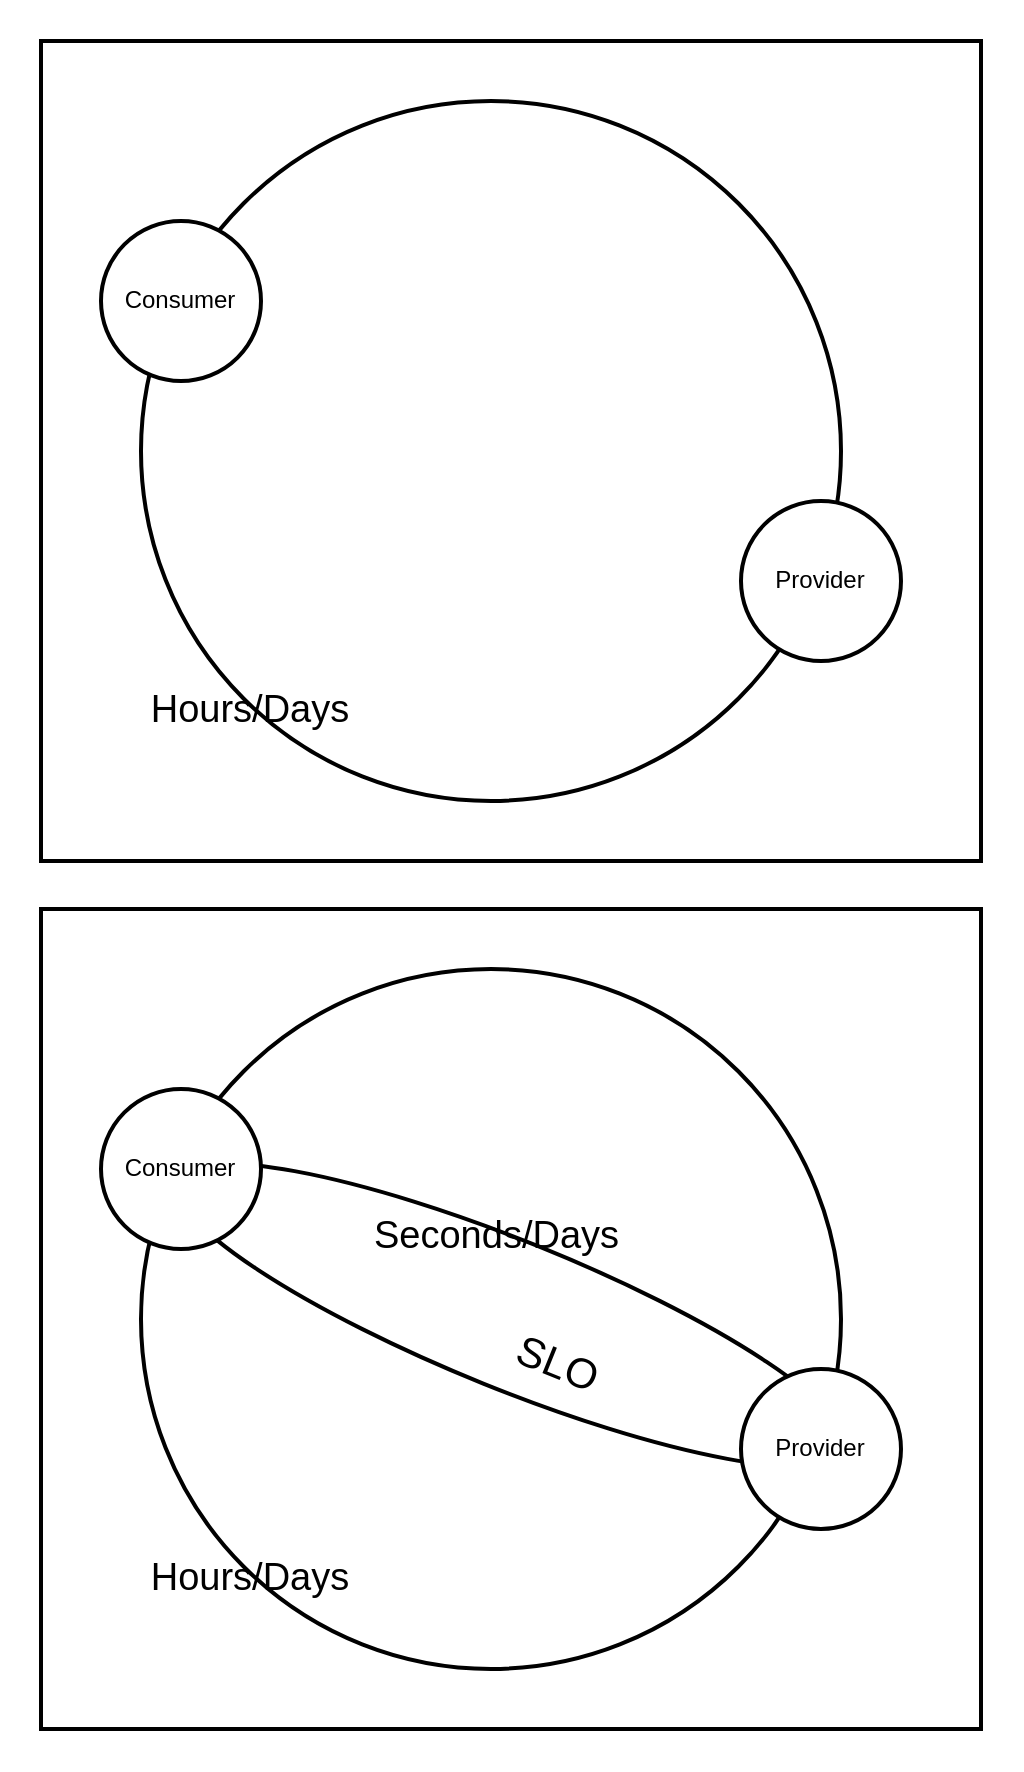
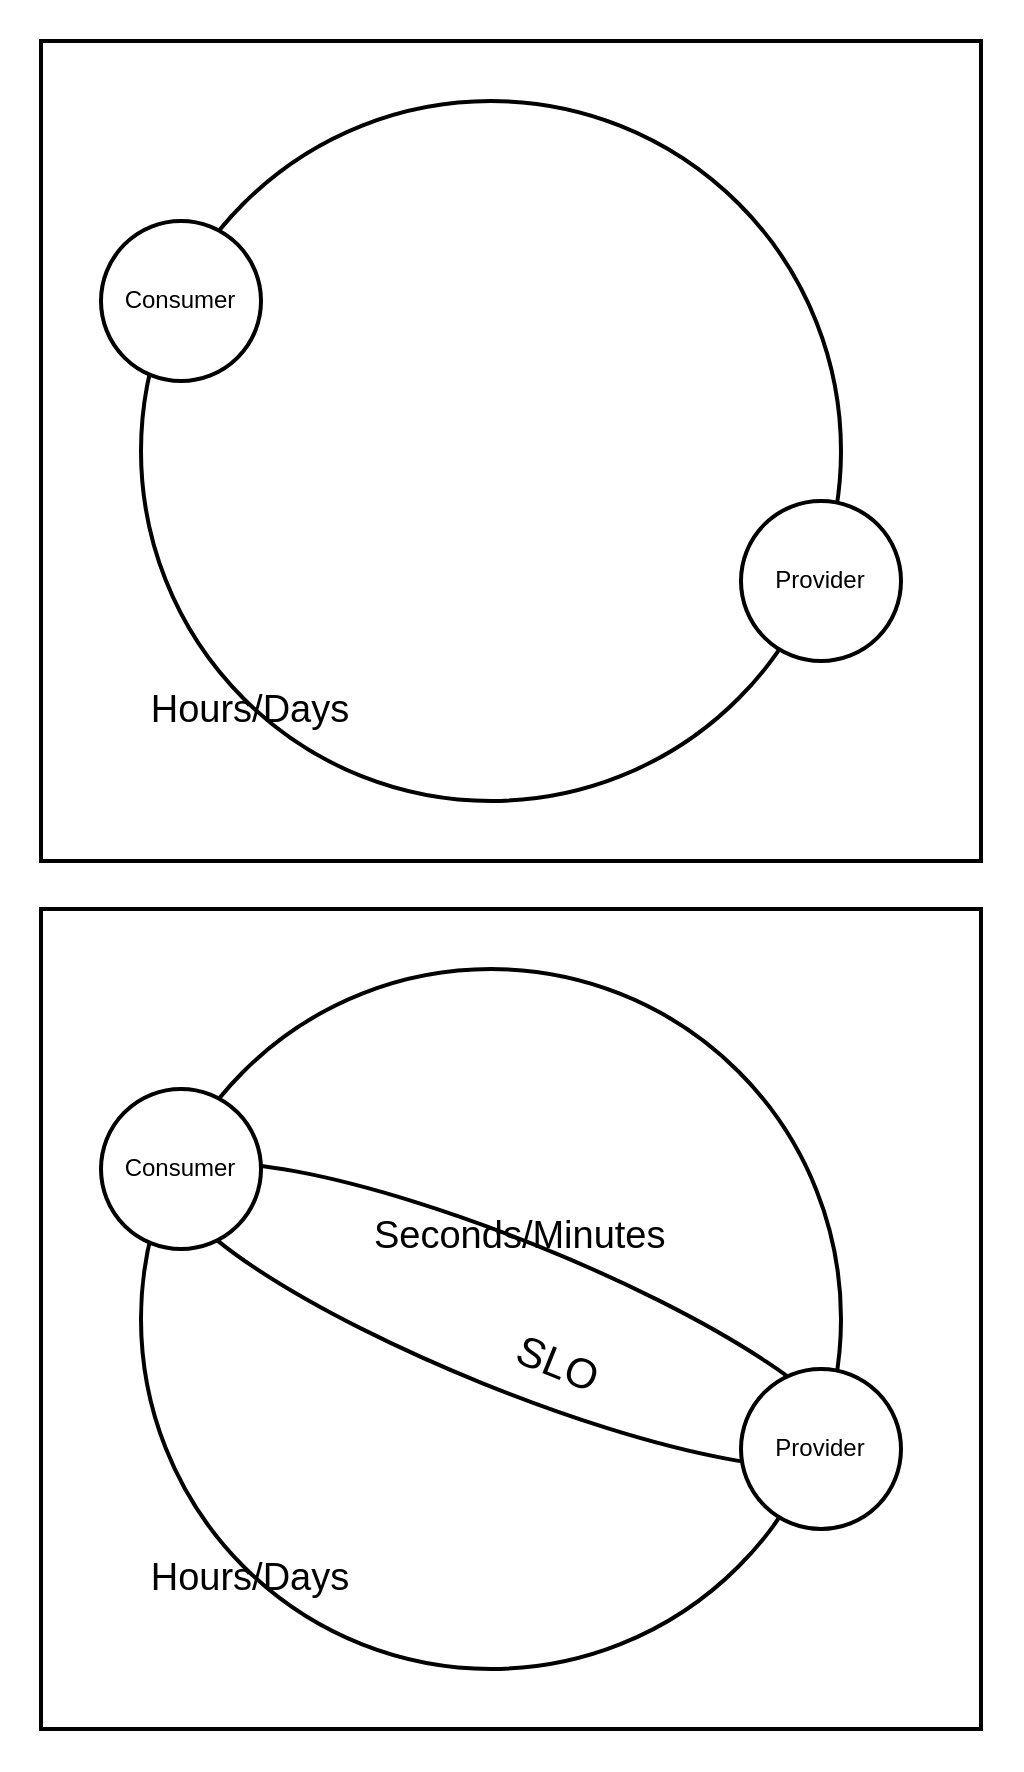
node "Seconds/Days": label "Seconds/Days" -> "Seconds/Minutes"
